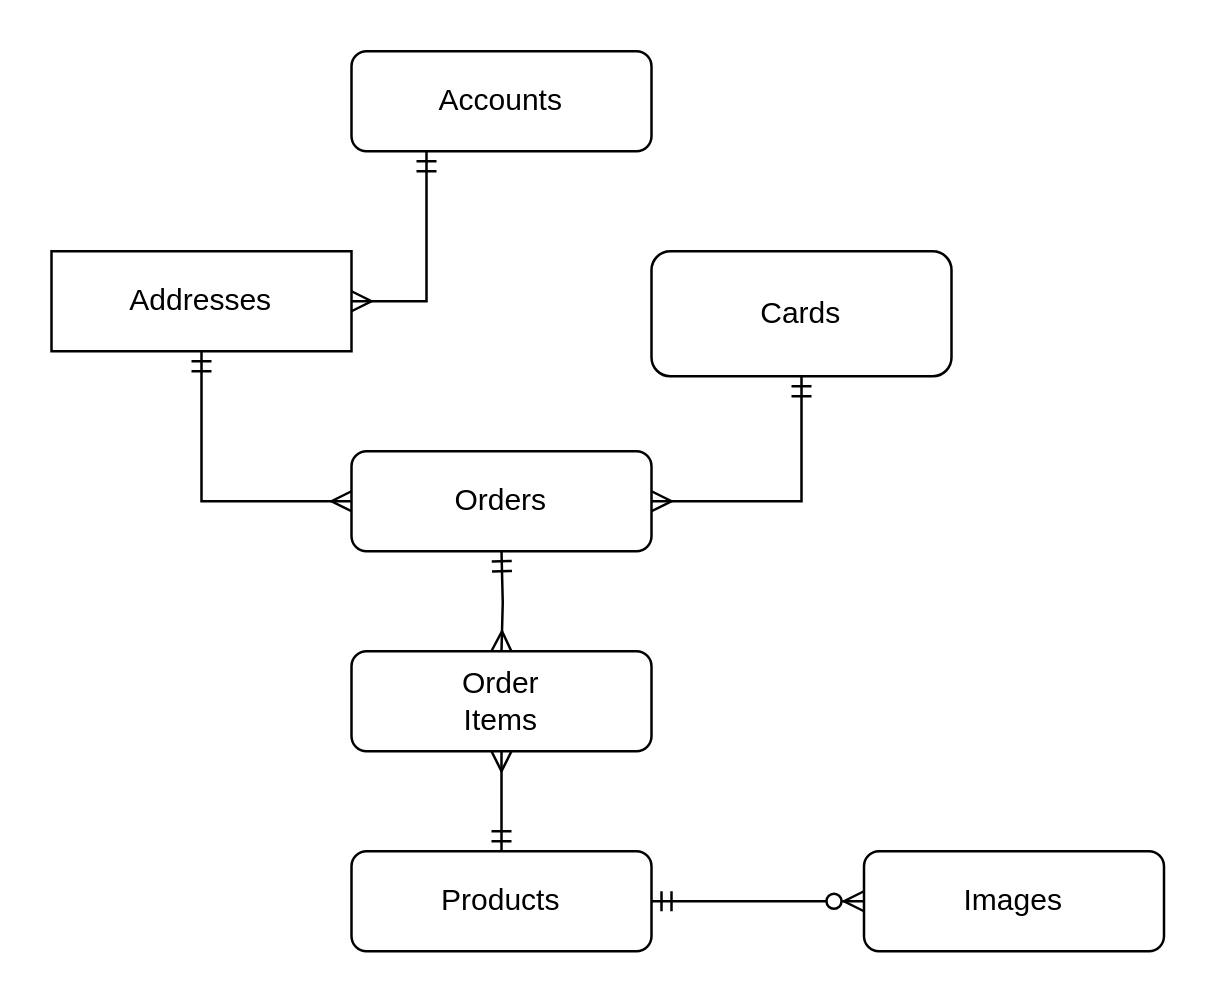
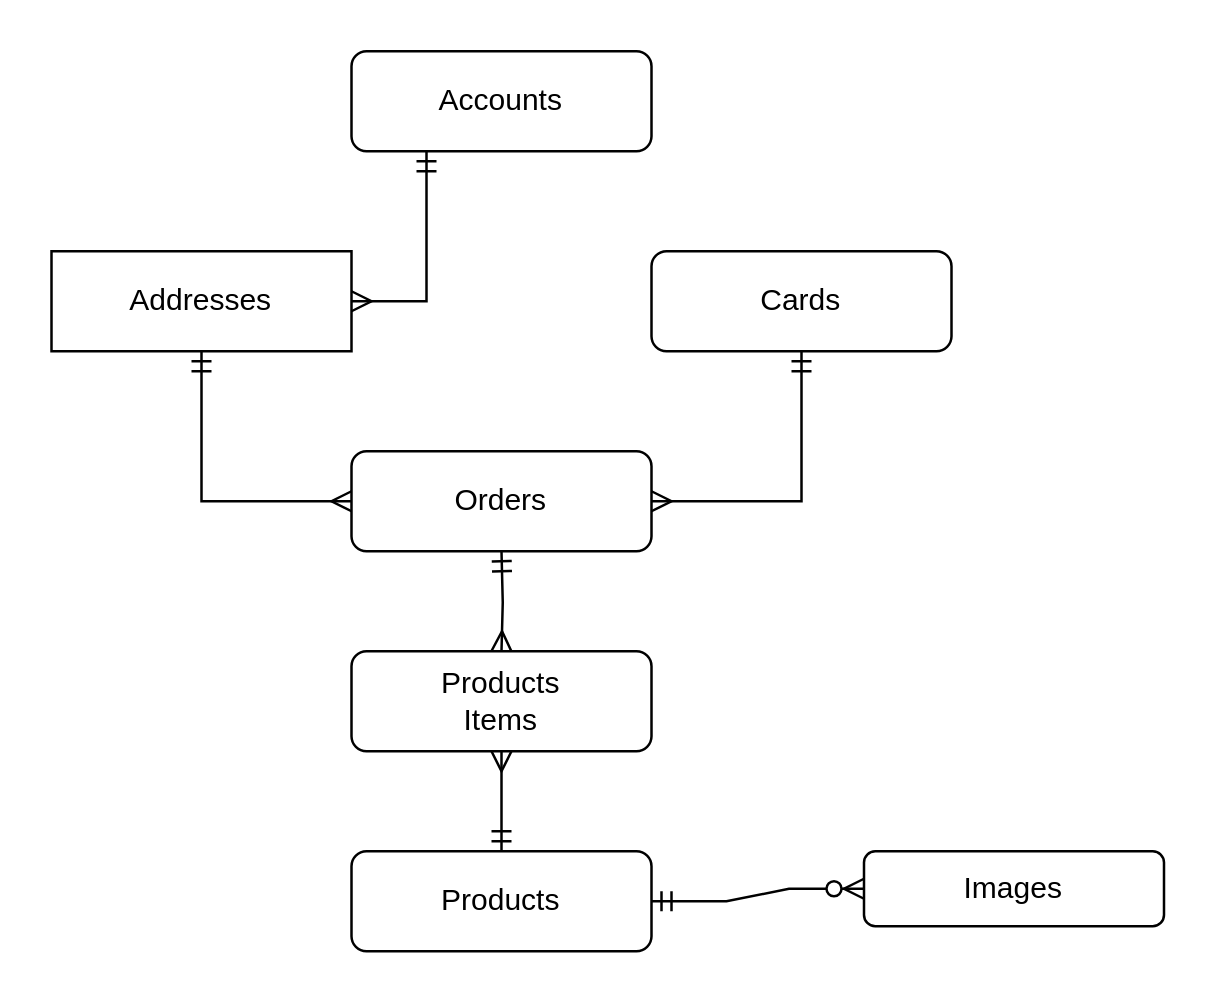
node "Cards": size 300x125 -> 300x100
node "Order Items": label "Order Items" -> "Products Items"
node "Images": size 300x100 -> 300x75
